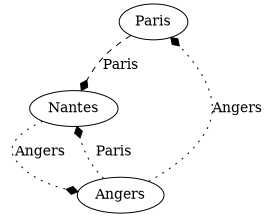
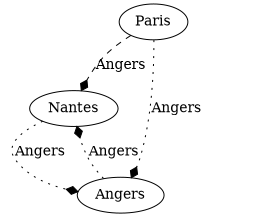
edge "Paris" -> "Nantes": label "Paris" -> "Angers"
edge "Angers" -> "Paris": reversed
edge "Angers" -> "Nantes": label "Paris" -> "Angers"
